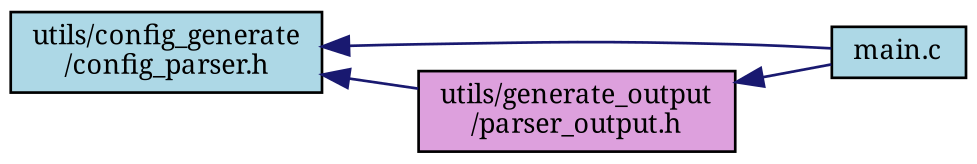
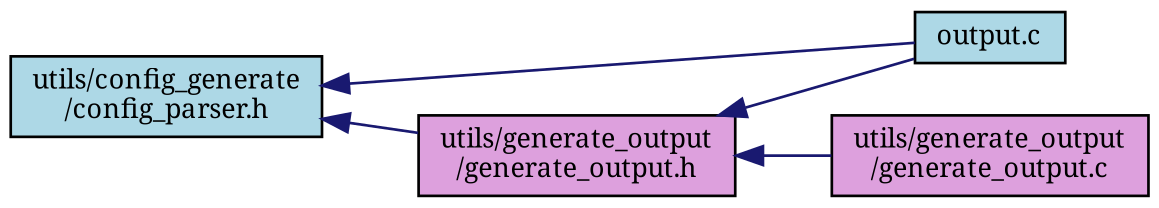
node "main.c": label "main.c" -> "output.c"
node "utils/generate_output /parser_output.h": label "utils/generate_output /parser_output.h" -> "utils/generate_output /generate_output.h"
node "utils/generate_output /generate_output.c": added
